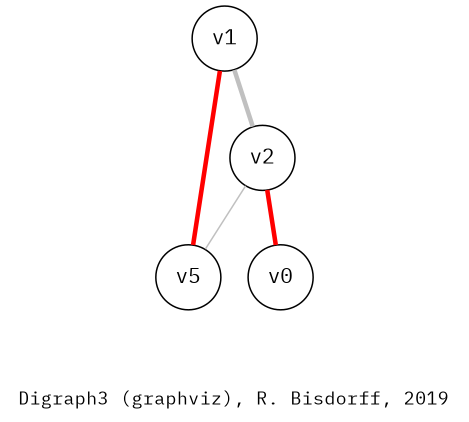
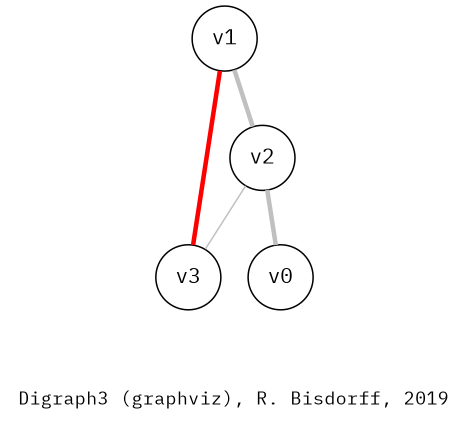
edge "v2" -- "v0": color red -> grey
node "v5": label "v5" -> "v3"
